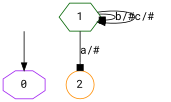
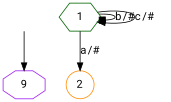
edge "1" -> "2": arrowhead box -> normal
node "0": label "0" -> "9"
